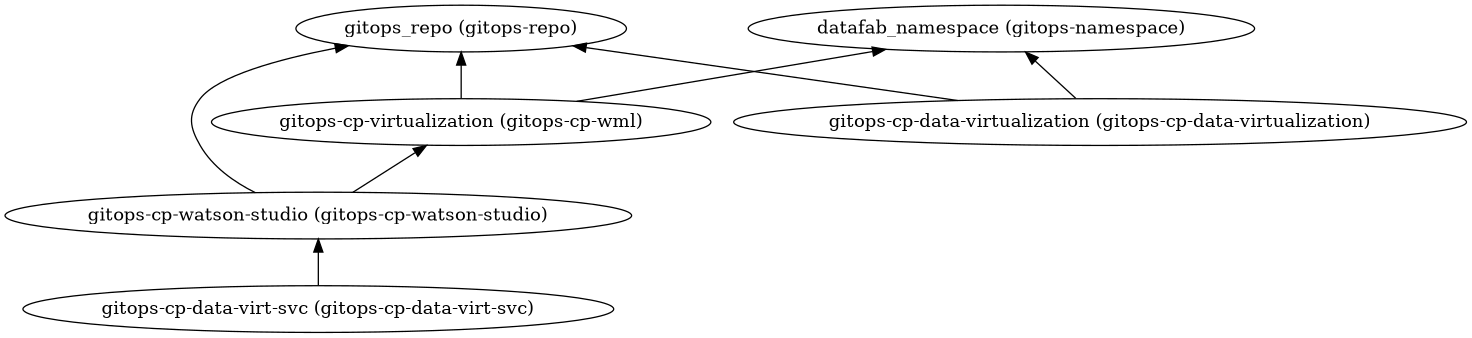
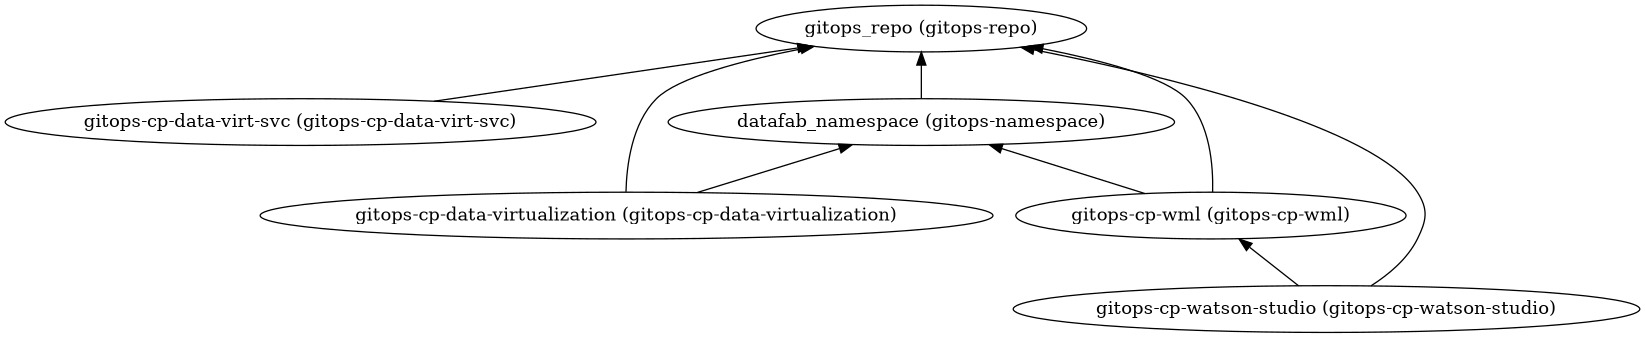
edge "datafab_namespace (gitops-namespace)" -> "gitops_repo (gitops-repo)": added
node "gitops-cp-virtualization (gitops-cp-wml)": label "gitops-cp-virtualization (gitops-cp-wml)" -> "gitops-cp-wml (gitops-cp-wml)"
edge "gitops-cp-data-virt-svc (gitops-cp-data-virt-svc)" -> "gitops-cp-watson-studio (gitops-cp-watson-studio)": now "gitops-cp-data-virt-svc (gitops-cp-data-virt-svc)" -> "gitops_repo (gitops-repo)"
